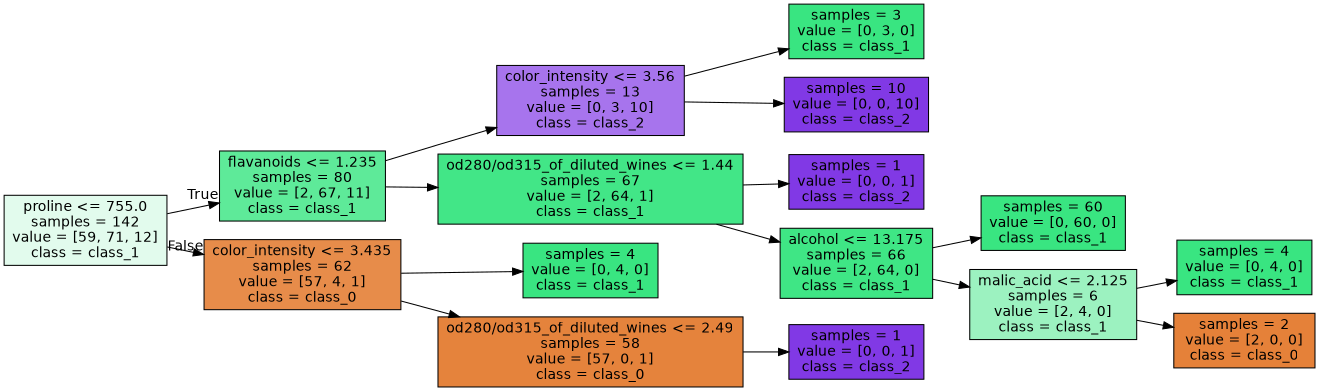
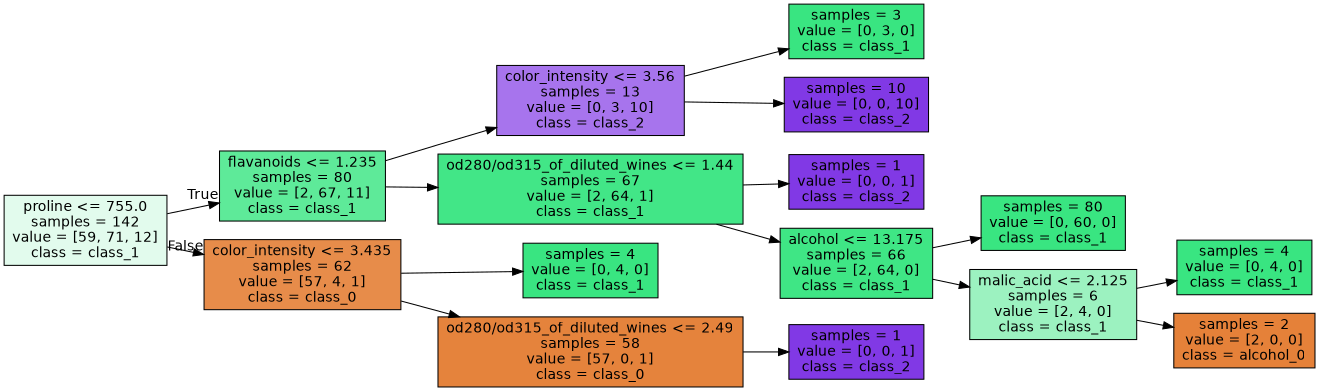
node "samples = 60 value = [0, 60, 0] class = class_1": label "samples = 60 value = [0, 60, 0] class = class_1" -> "samples = 80 value = [0, 60, 0] class = class_1"
node "samples = 2 value = [2, 0, 0] class = class_0": label "samples = 2 value = [2, 0, 0] class = class_0" -> "samples = 2 value = [2, 0, 0] class = alcohol_0"
